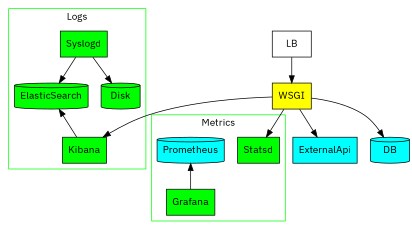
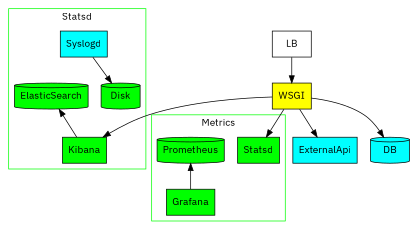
cluster "Logs": label "Logs" -> "Statsd"
node "Syslogd": fillcolor green -> cyan
edge "Syslogd" -> "ElasticSearch": removed
node "Prometheus": fillcolor cyan -> green
